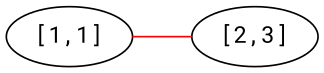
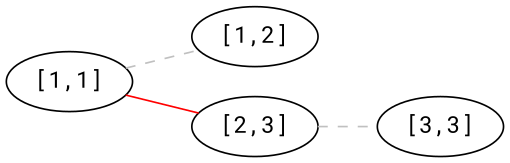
node "[1,2]": added
node "[3,3]": added
